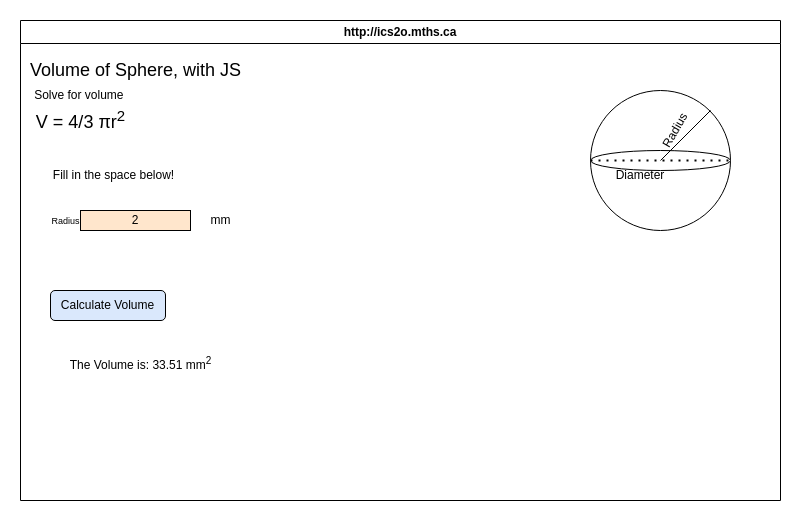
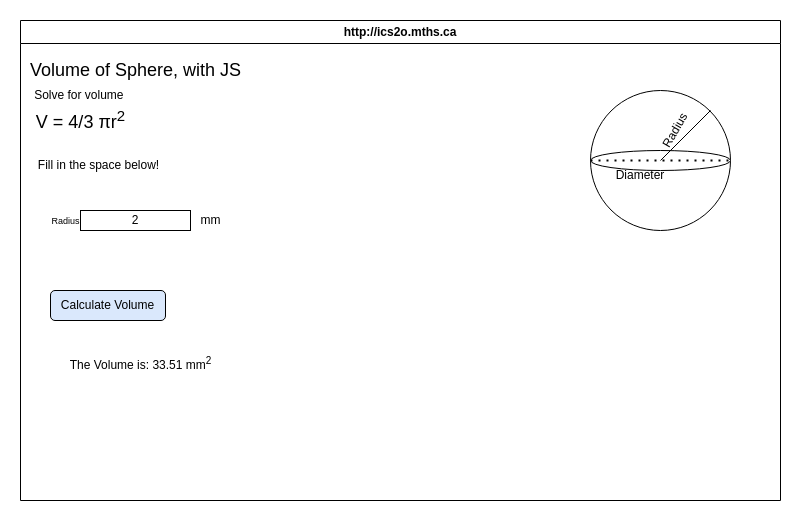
node "Fill in the space below!": moved (113, 176) -> (98, 166)
node "2": fillcolor #ffe6cc -> #ffffff
node "mm": moved (221, 221) -> (211, 221)
